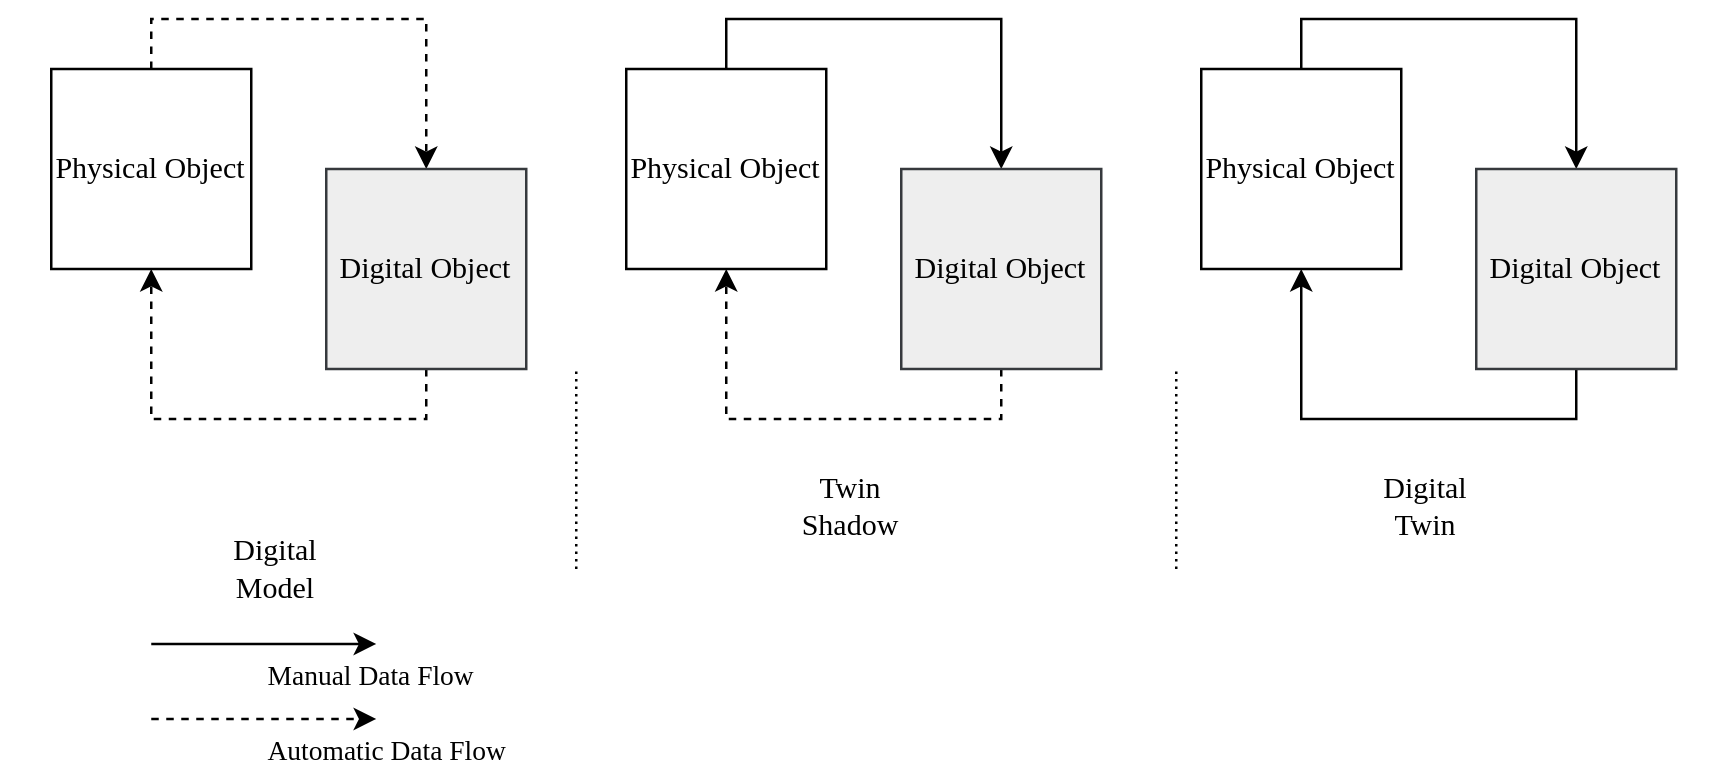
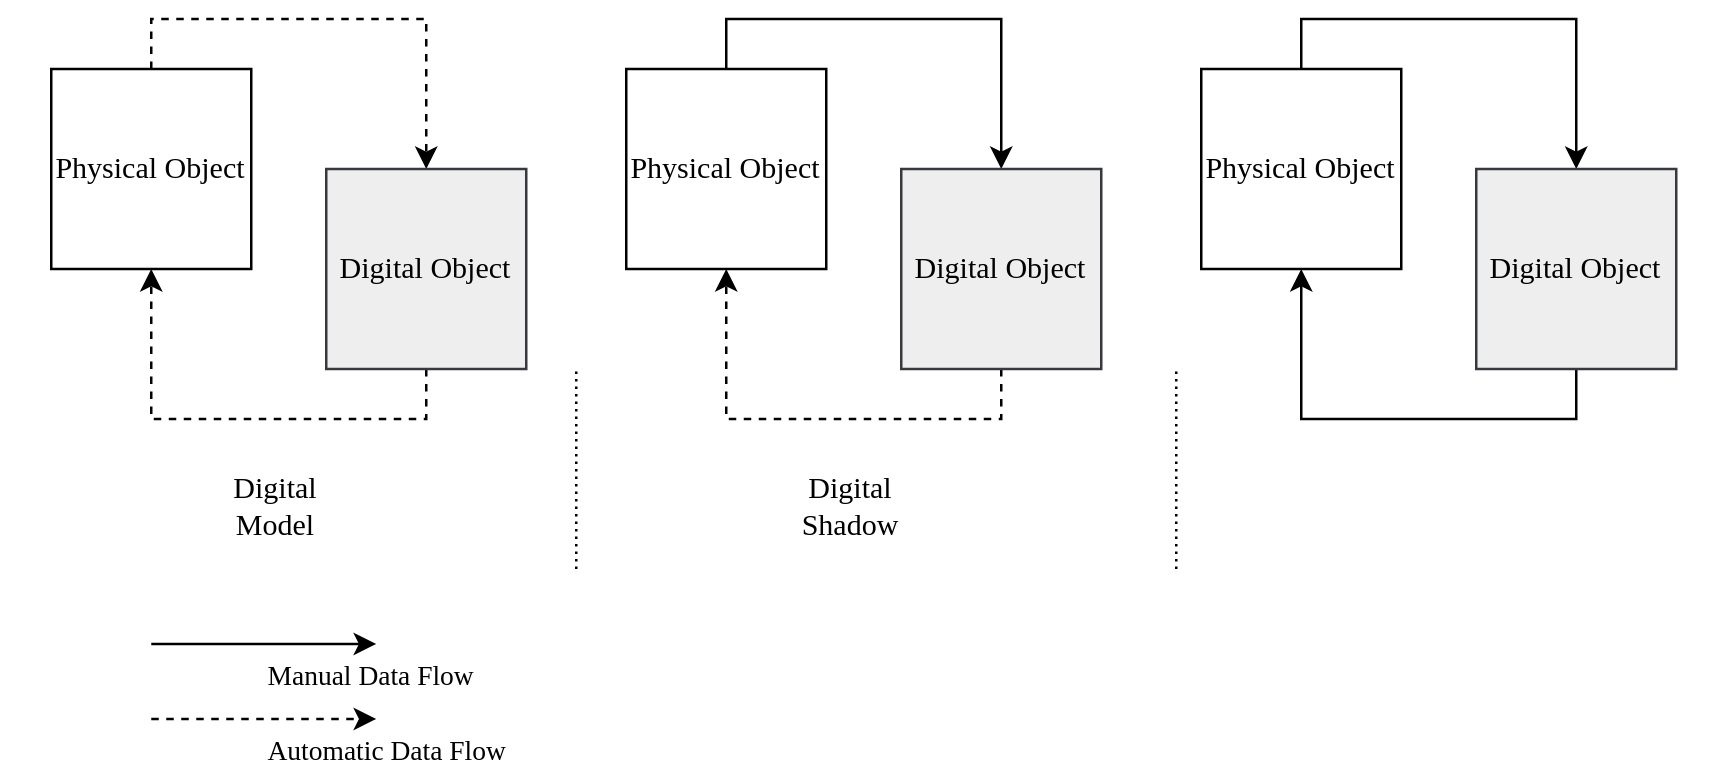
node "Twin Shadow": label "Twin Shadow" -> "Digital Shadow"
node "Digital Twin": removed
node "Digital Model": moved (276, 569) -> (276, 506)
